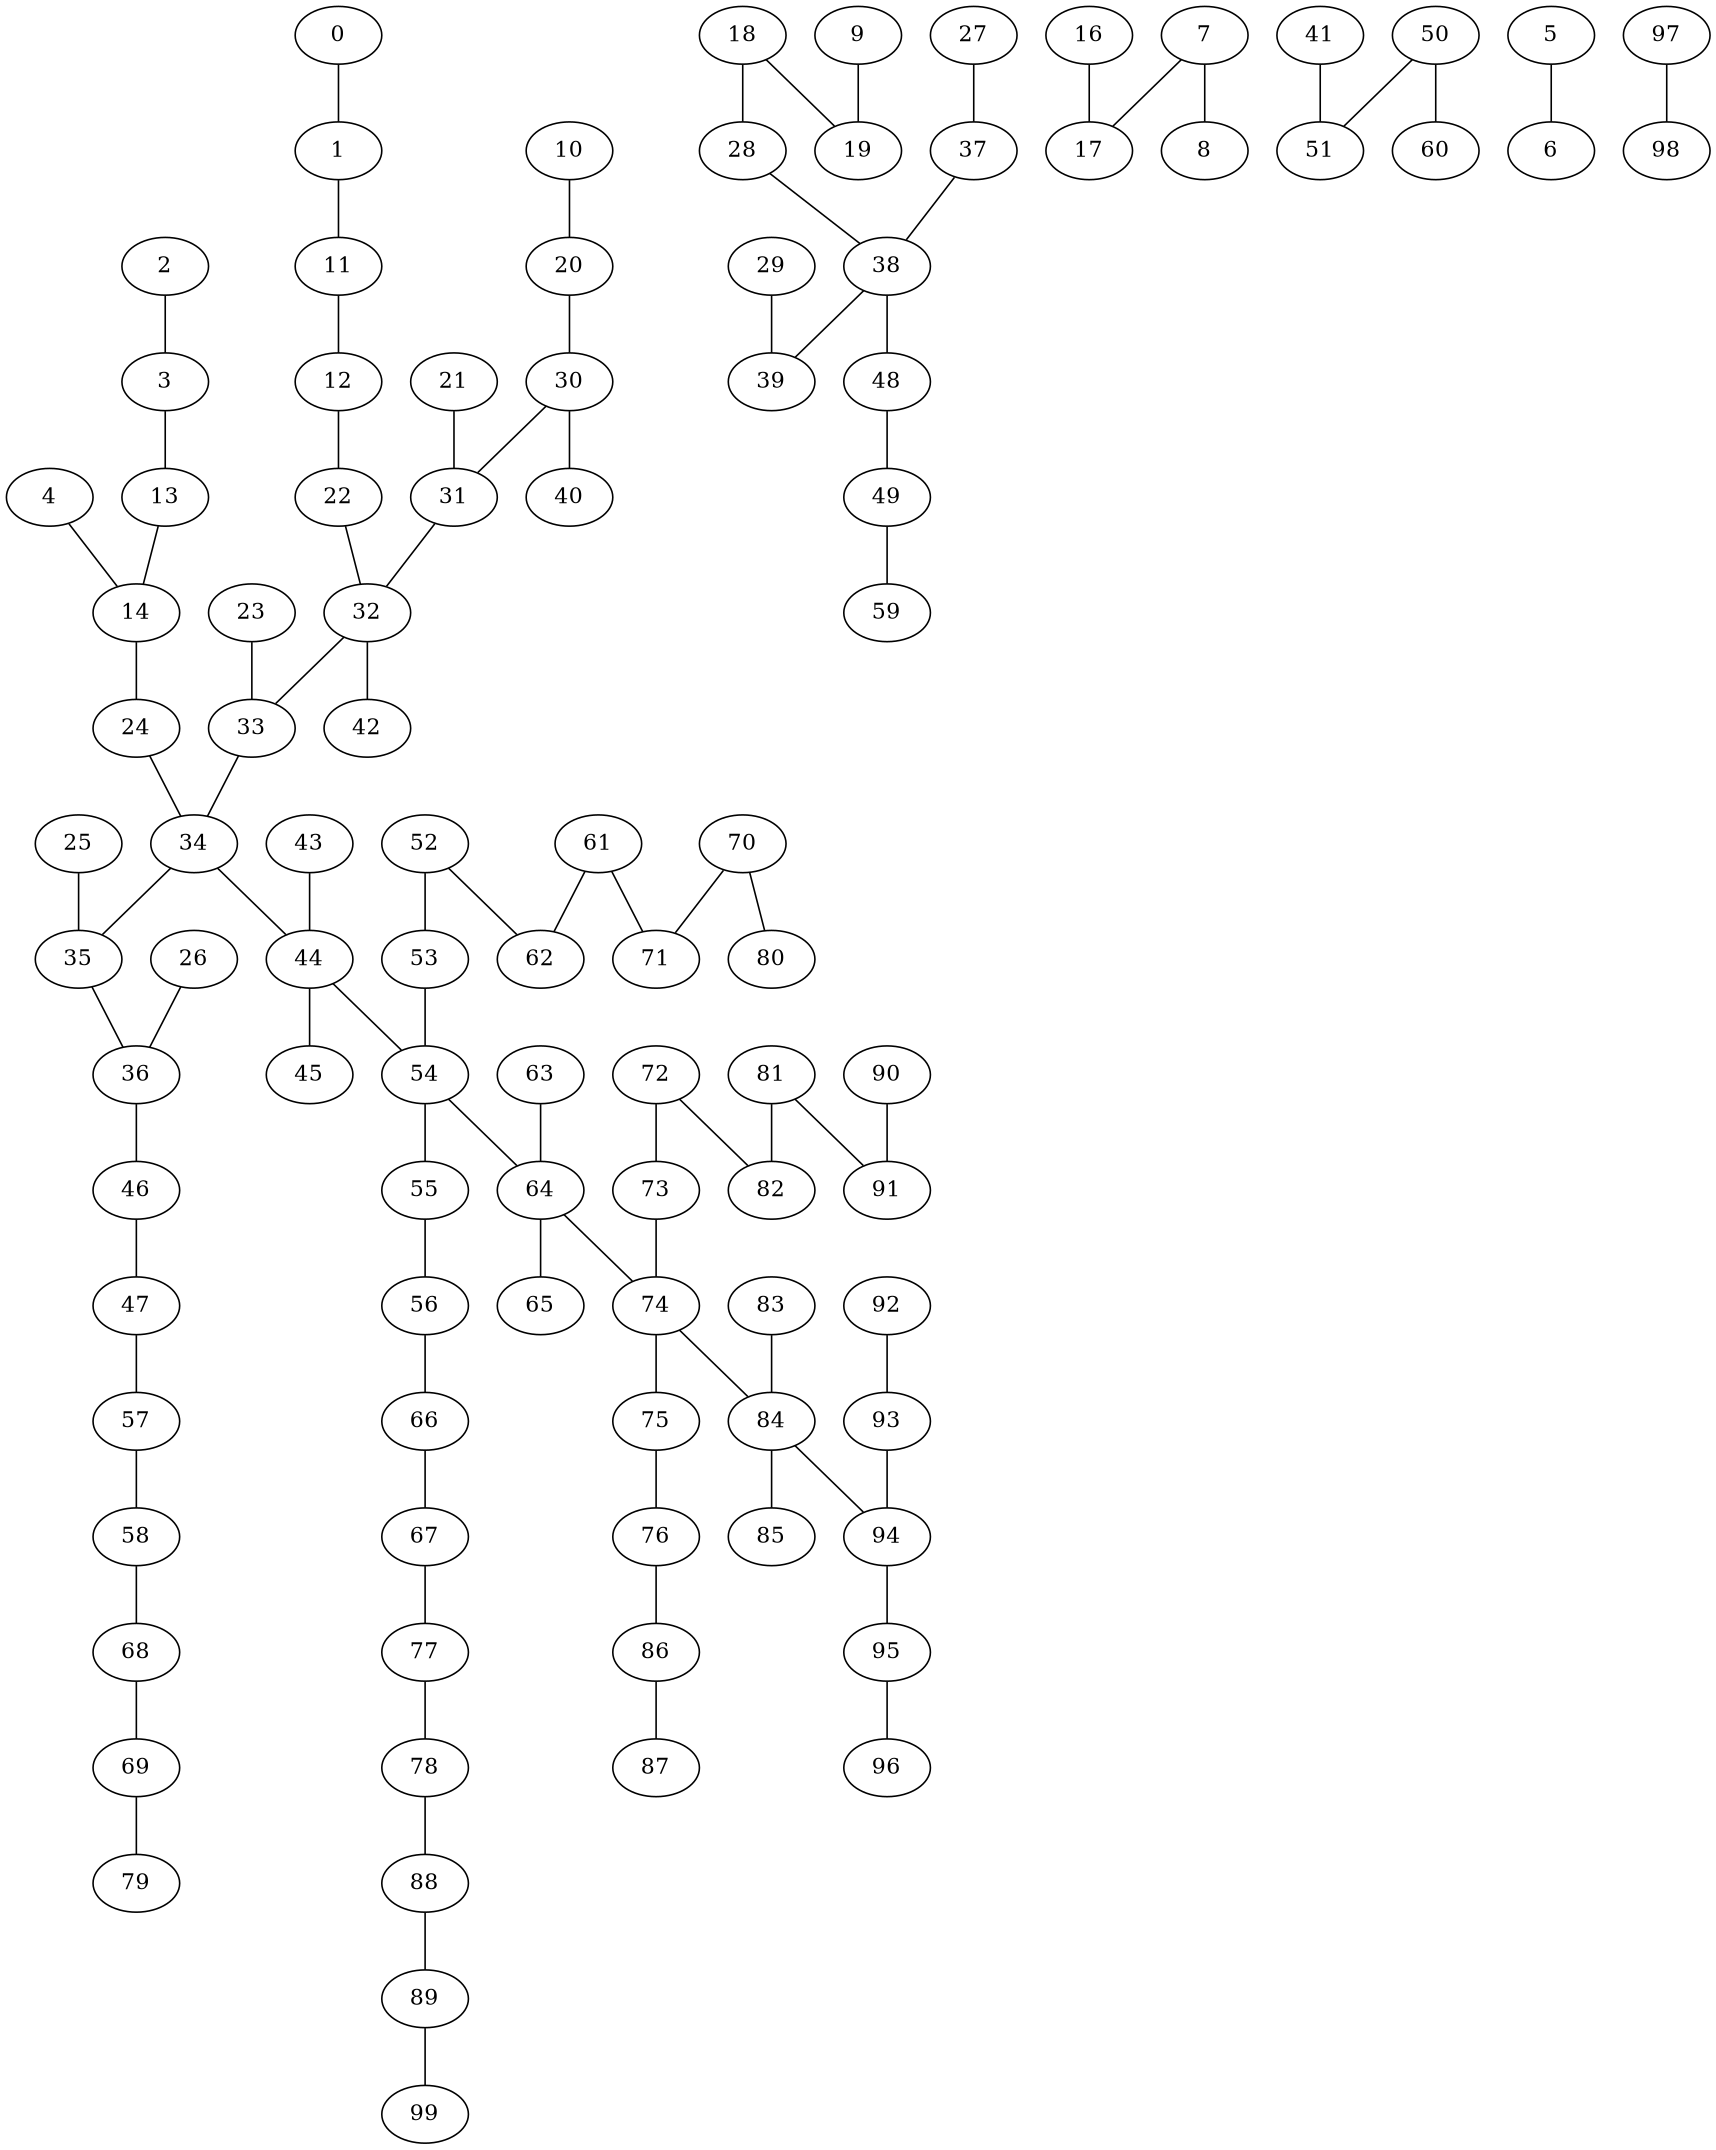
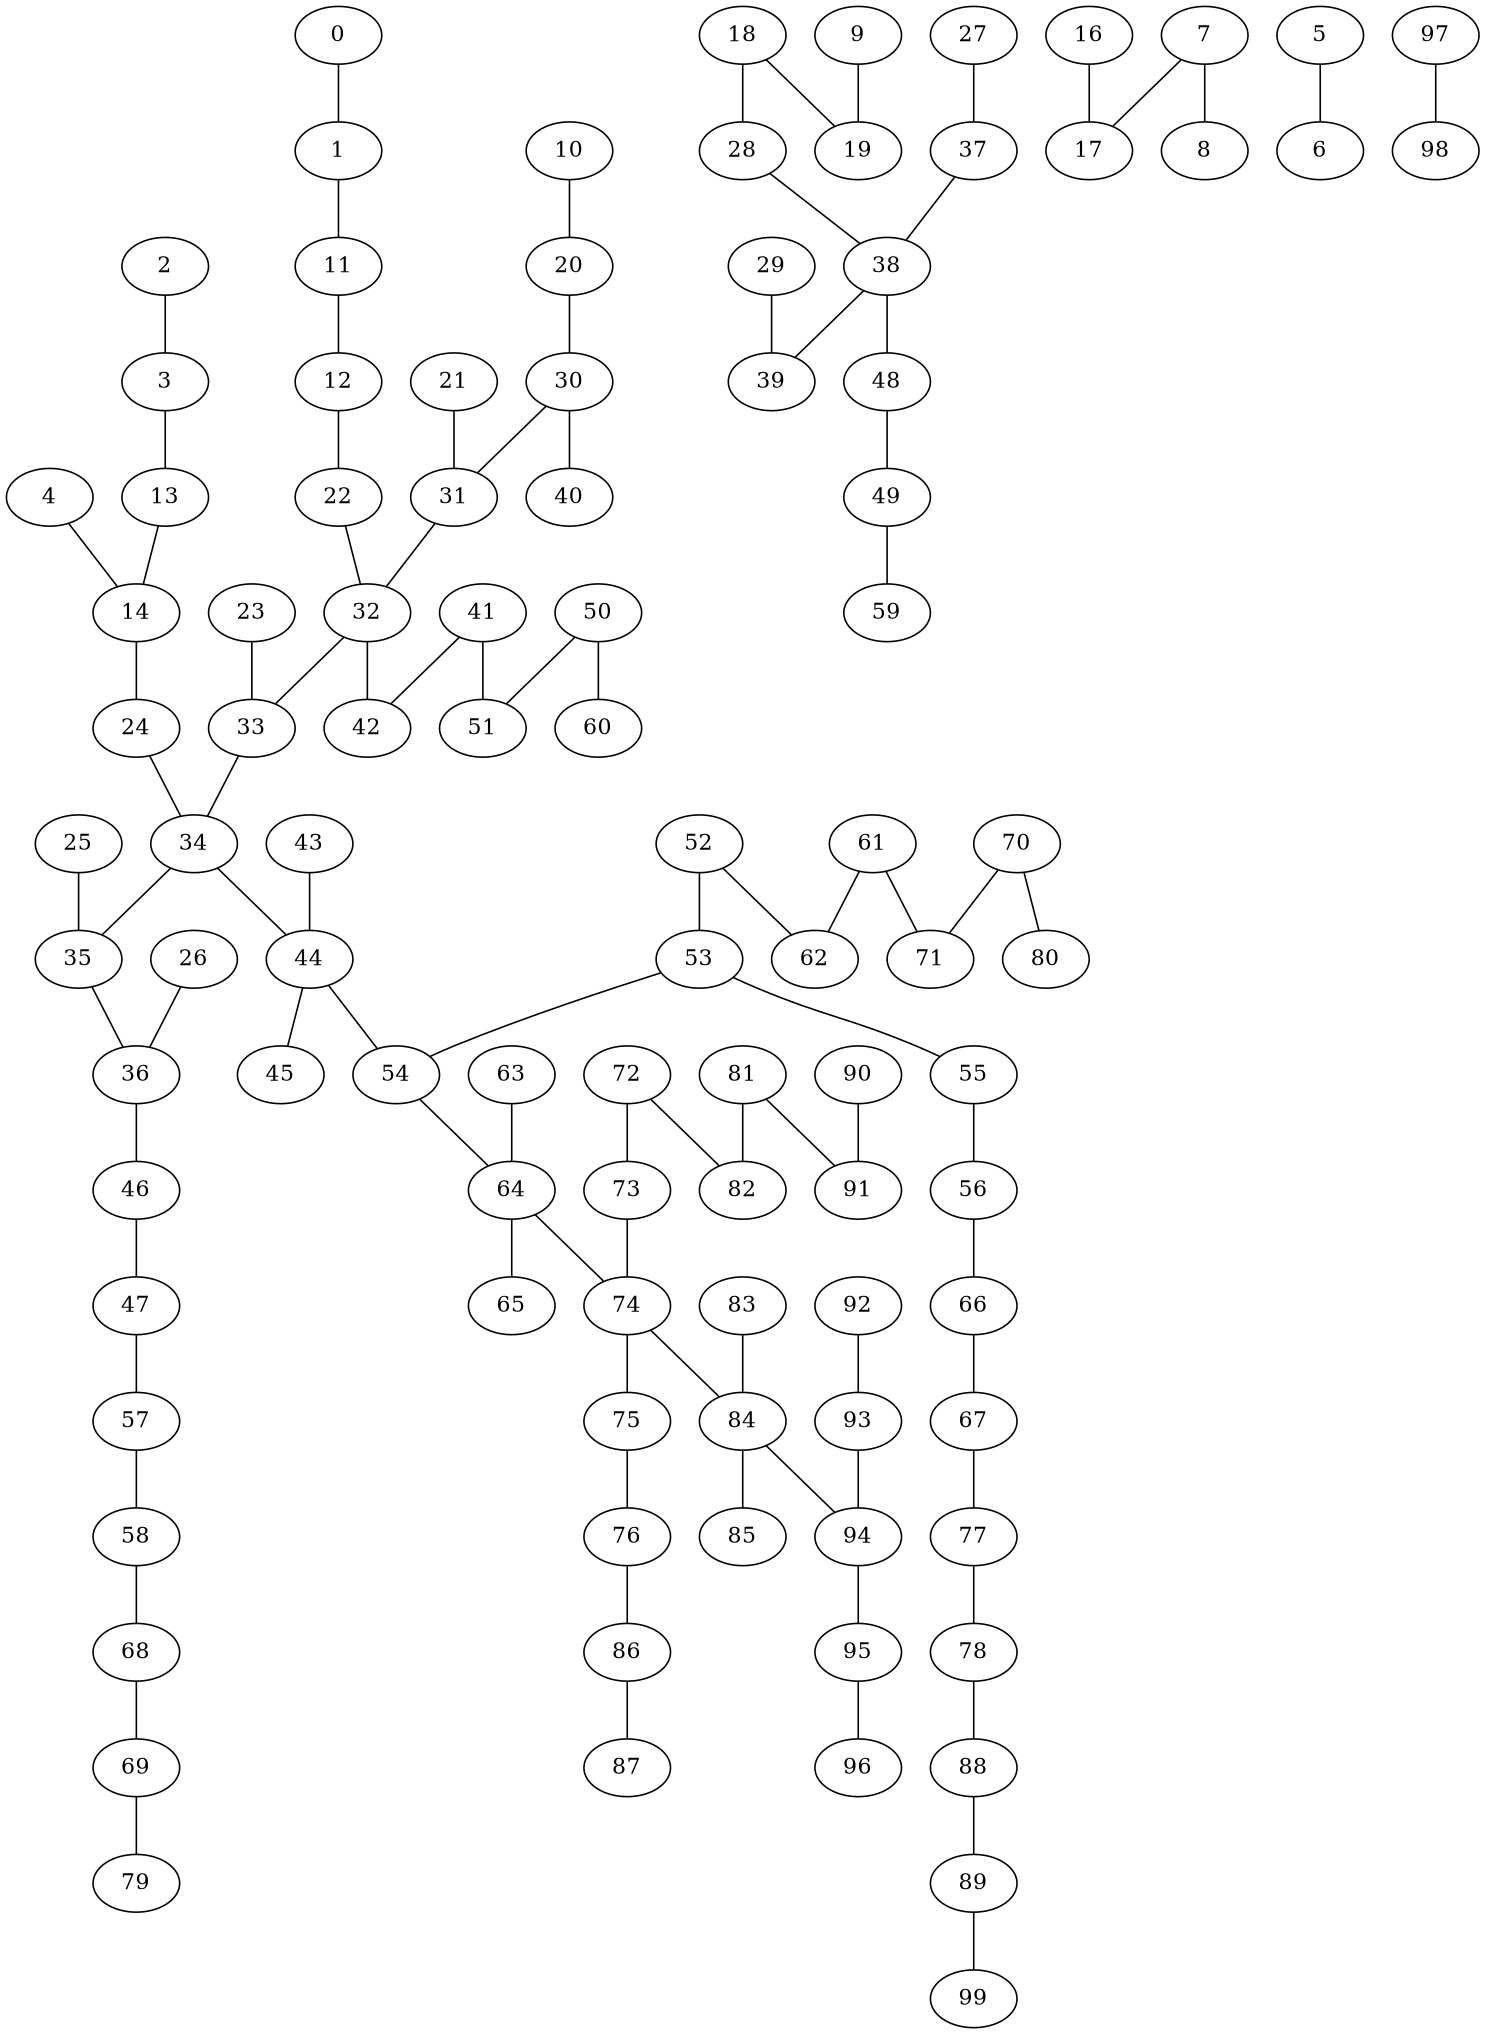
edge "41" -- "42": added
edge "54" -- "55": now "53" -- "55"
